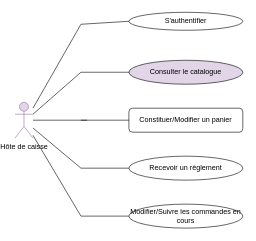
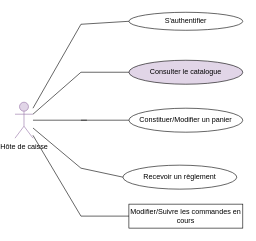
node "Constituer/Modifier un panier": shape rounded rectangle -> ellipse
node "Recevoir un règlement": moved (186, 168) -> (180, 177)
node "Modifier/Suivre les commandes en cours": shape ellipse -> rectangle
